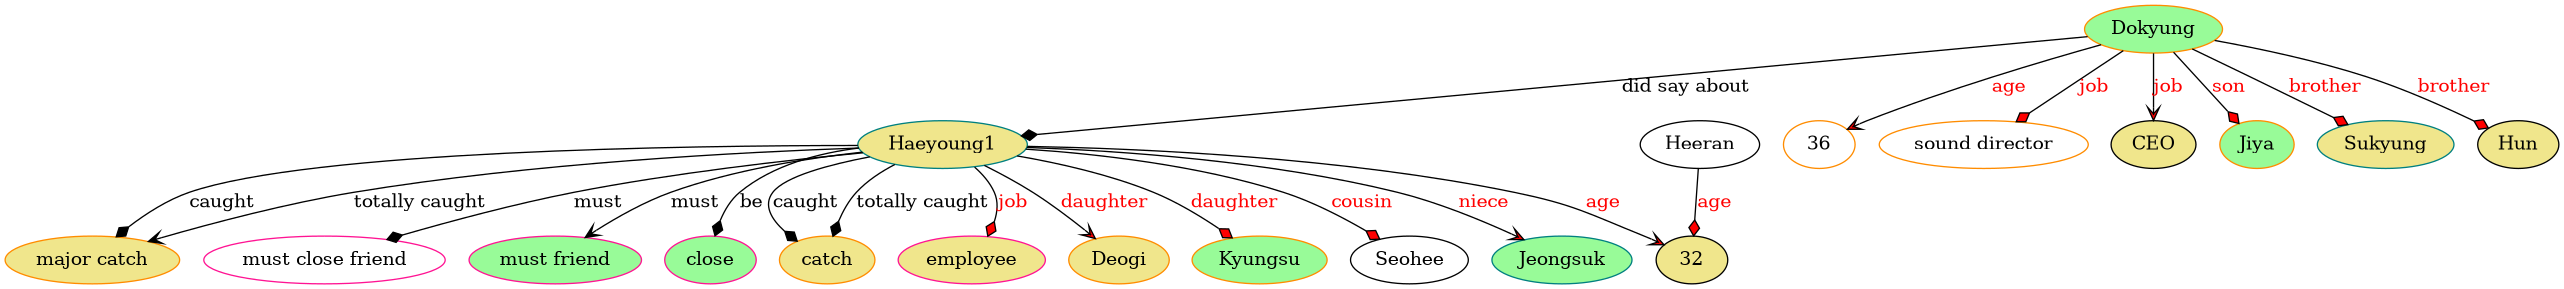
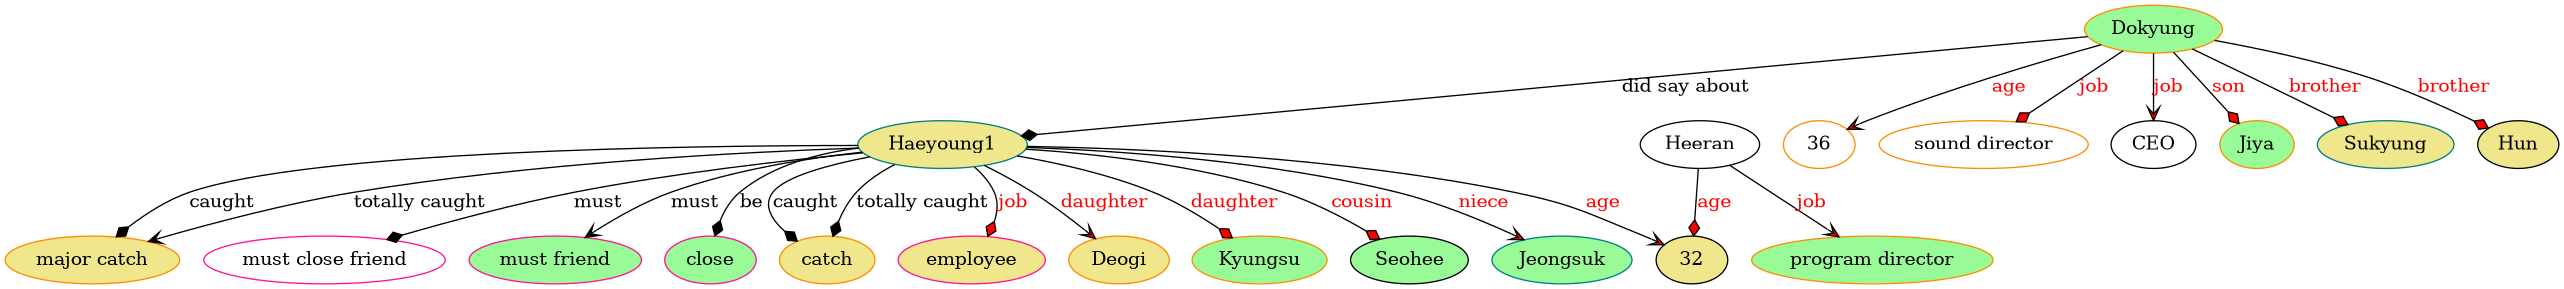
node "CEO": fillcolor khaki -> white
node "Seohee": fillcolor white -> palegreen
node "program director": added
